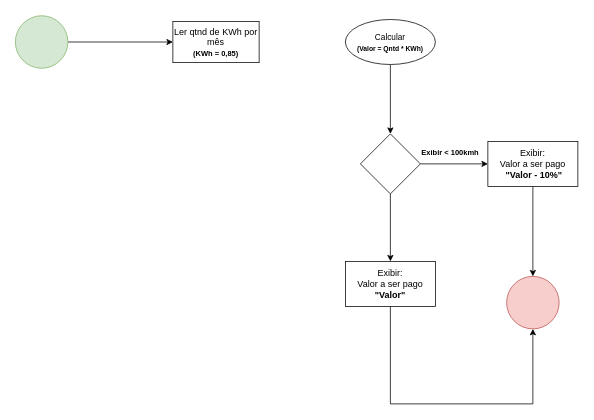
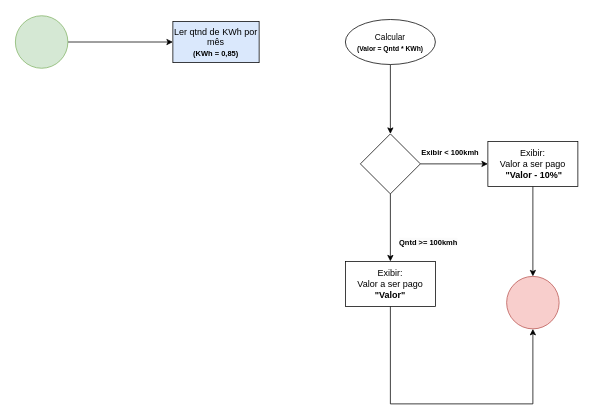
node "Ler qtnd de KWh por mês (KWh = 0,85)": fillcolor #ffffff -> #dae8fc
node "Qntd >= 100kmh": added
